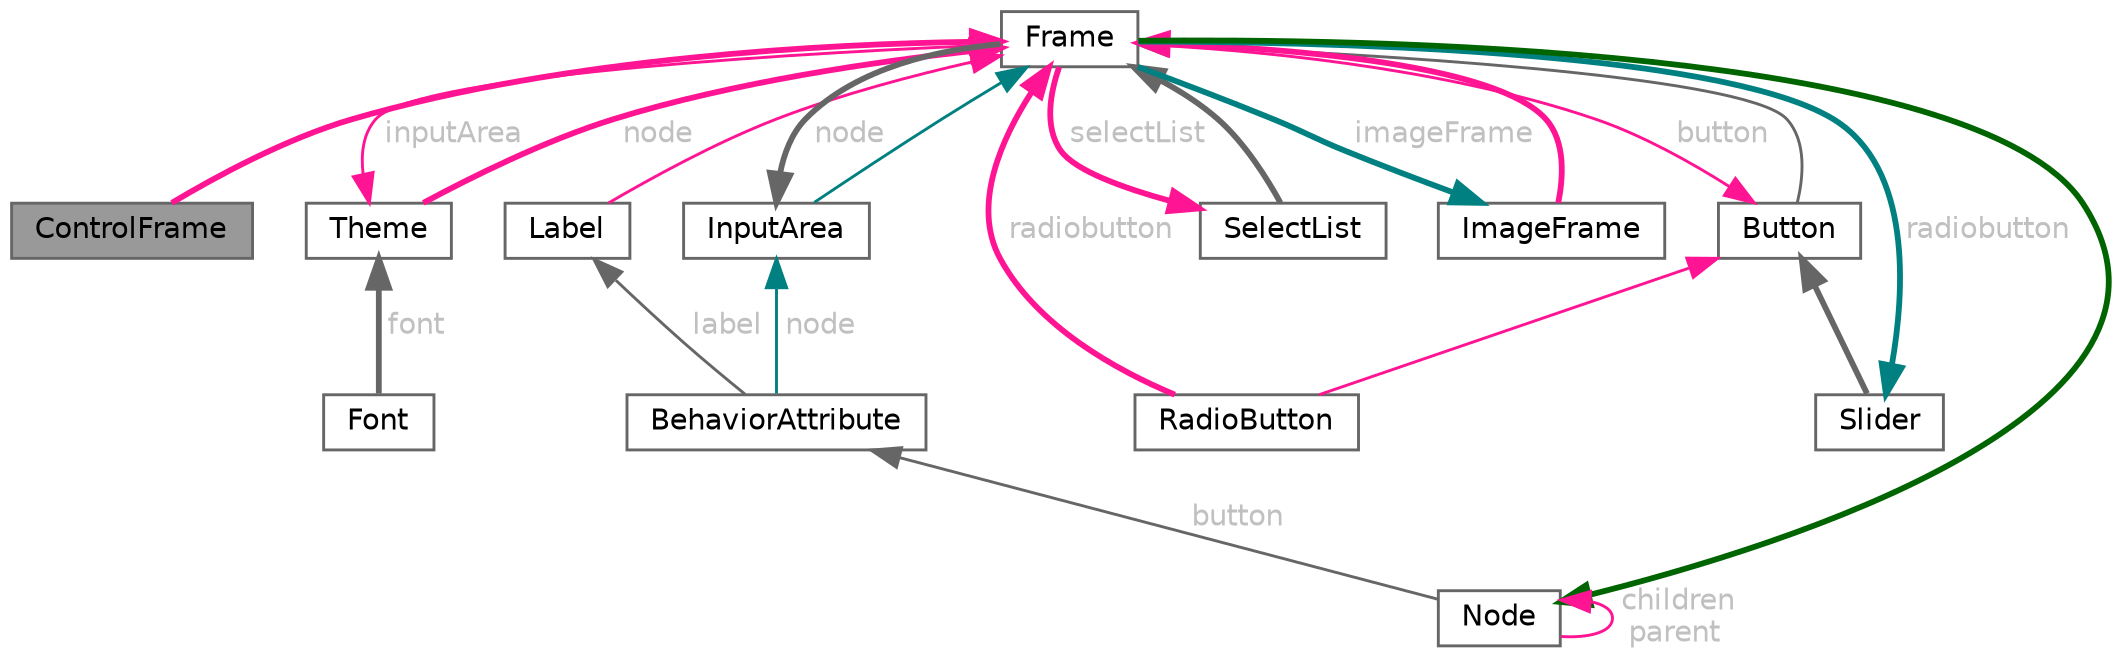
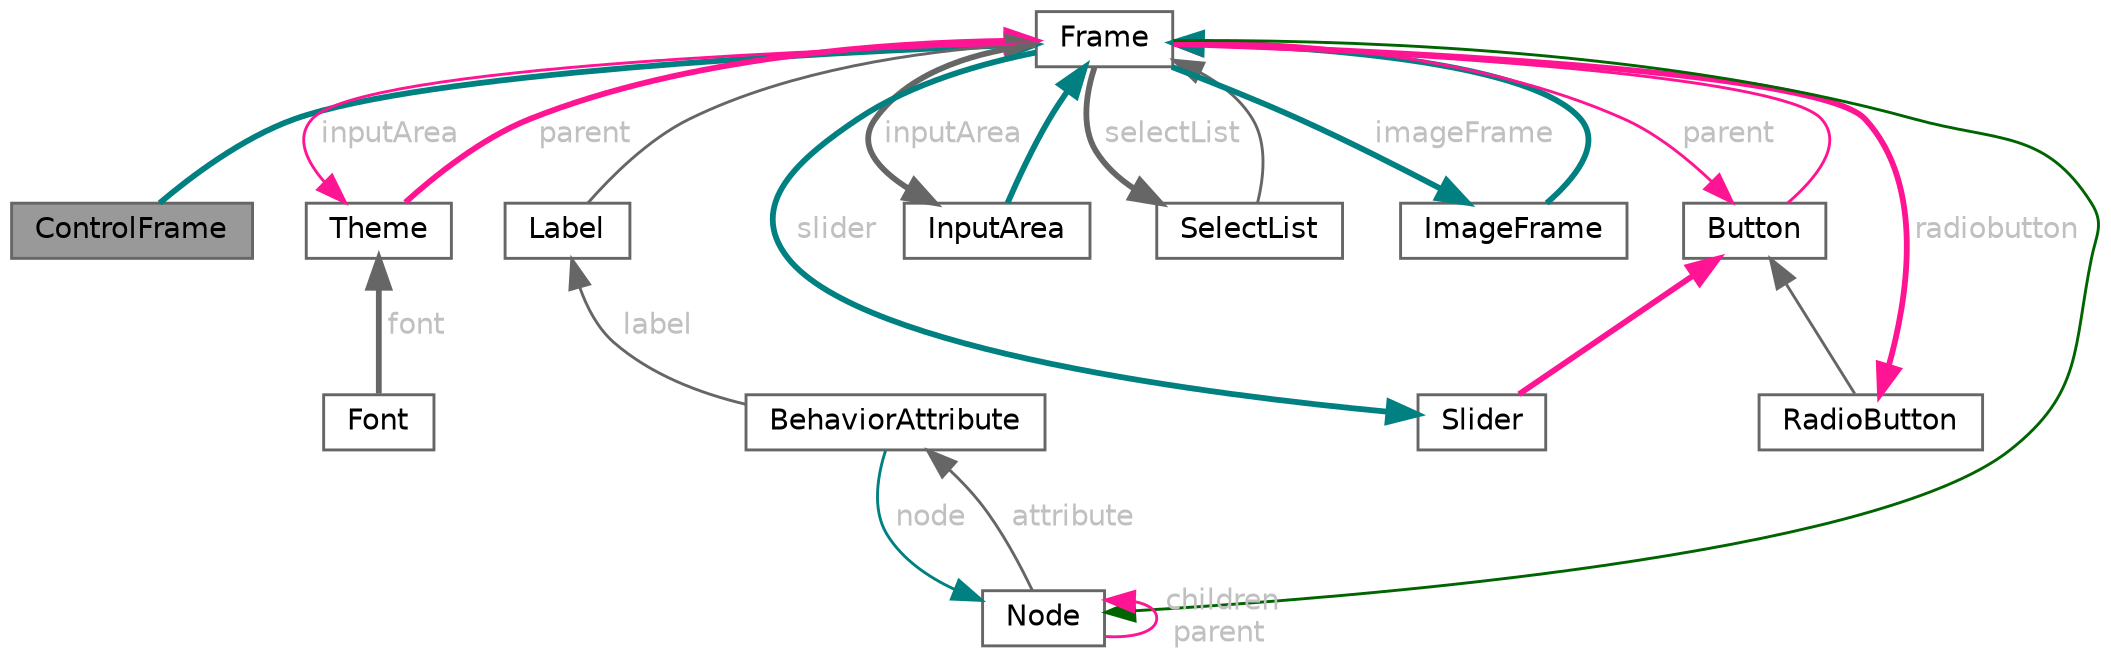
edge "ImageFrame" -> "Frame": color deeppink -> teal
edge "Button" -> "Frame": color gray40 -> deeppink
edge "ControlFrame" -> "Frame": color deeppink -> teal
edge "Label" -> "Frame": color deeppink -> gray40
edge "SelectList" -> "Frame": style bold -> solid
edge "Frame" -> "Node": style bold -> solid
edge "Theme" -> "Frame": label " node" -> " parent"
edge "Frame" -> "InputArea": label " node" -> " inputArea"
edge "Frame" -> "Button": label " button" -> " parent"
edge "InputArea" -> "Frame": style solid -> bold
edge "Frame" -> "SelectList": color deeppink -> gray40
edge "Frame" -> "Slider": label " radiobutton" -> " slider"
edge "RadioButton" -> "Frame": reversed
edge "RadioButton" -> "Button": color deeppink -> gray40
edge "Slider" -> "Button": color gray40 -> deeppink
edge "BehaviorAttribute" -> "InputArea": now "BehaviorAttribute" -> "Node"
edge "Node" -> "BehaviorAttribute": label " button" -> " attribute"
